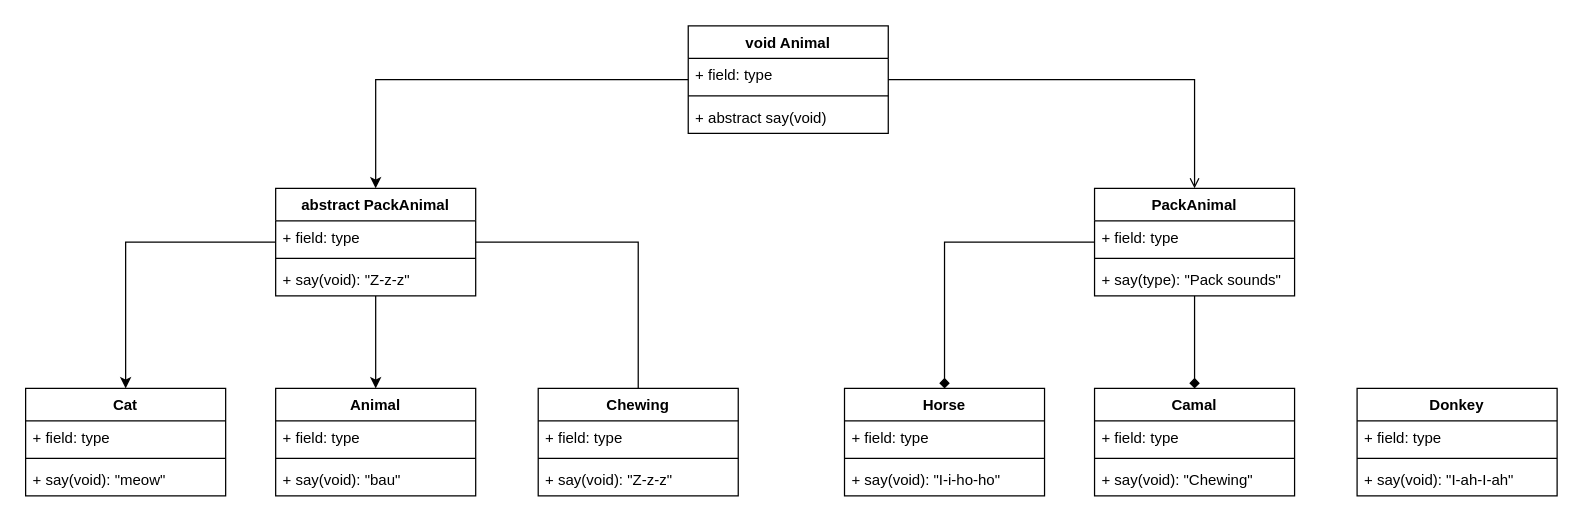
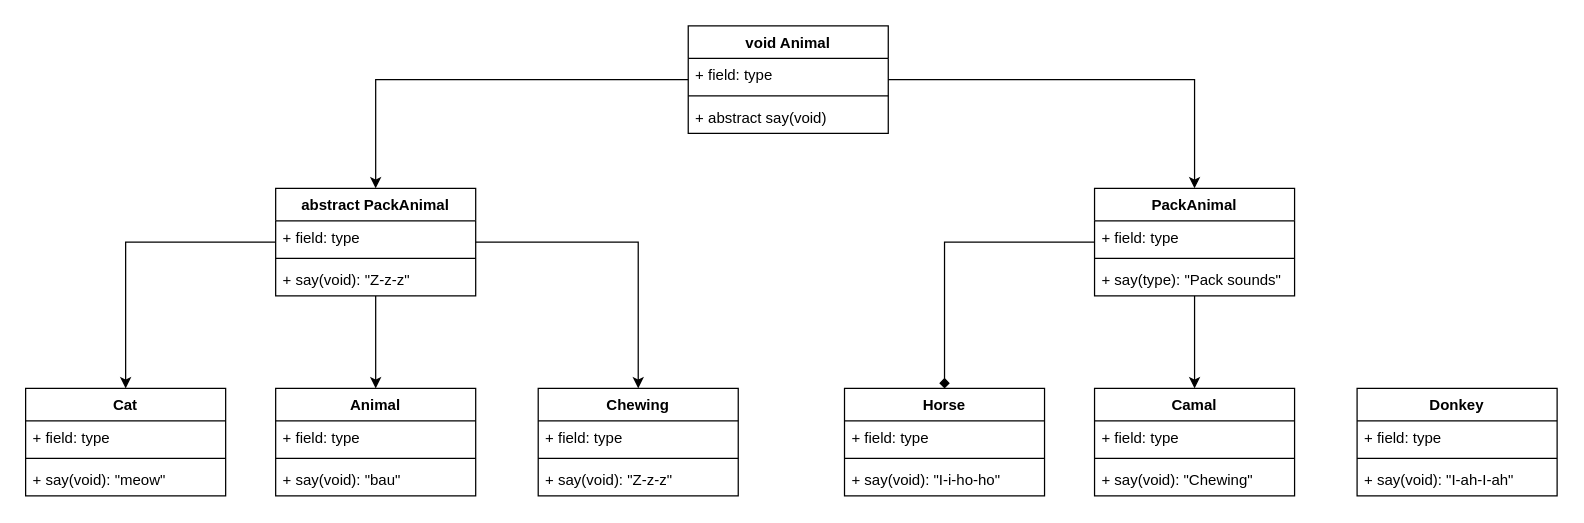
edge "void Animal" -> "PackAnimal": arrowhead open -> classic
edge "PackAnimal" -> "Camal": arrowhead diamond -> classic
edge "abstract PackAnimal" -- "Chewing": arrowhead none -> classic
